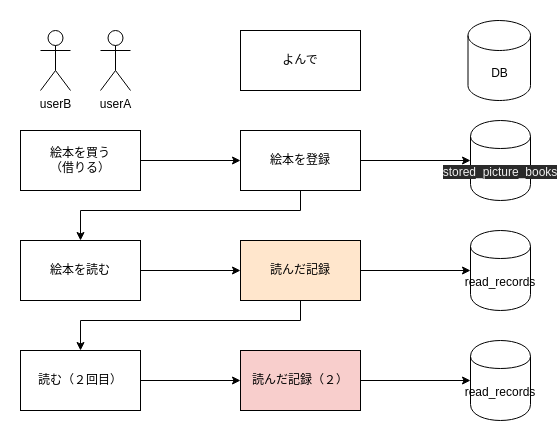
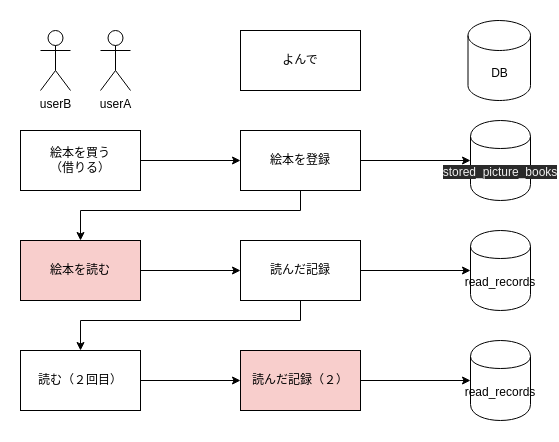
node "絵本を読む": fillcolor #ffffff -> #f8cecc
node "読んだ記録": fillcolor #ffe6cc -> #ffffff
